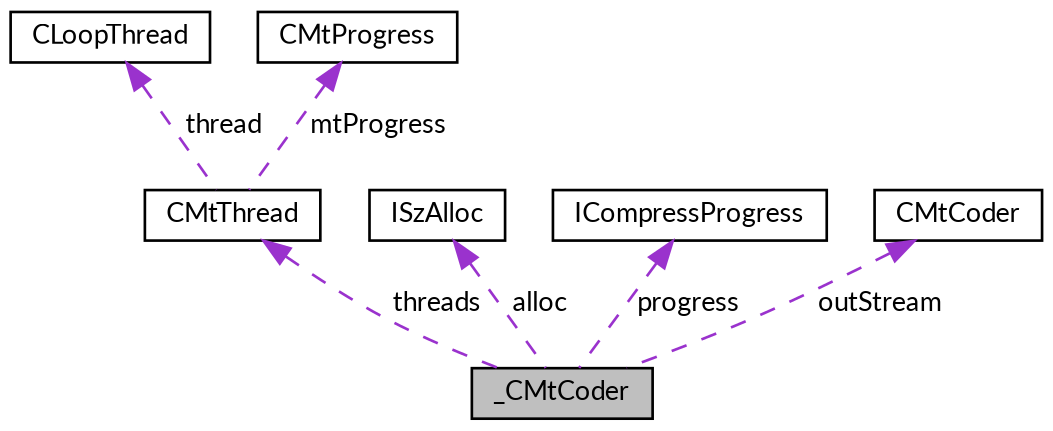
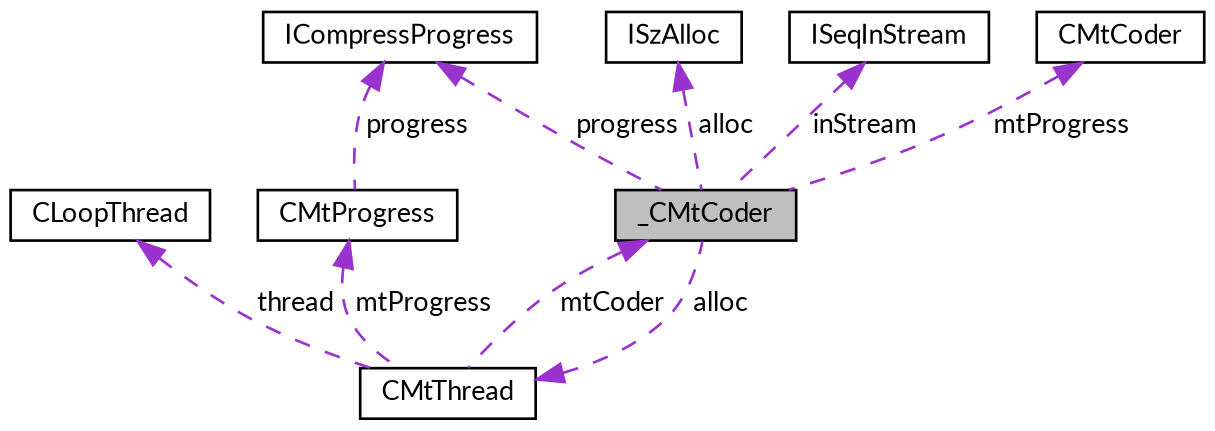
node "ISeqInStream": added
edge "CMtProgress" -> "ICompressProgress": added, label "progress"
edge "CMtThread" -> "_CMtCoder": added, label "mtCoder"
edge "_CMtCoder" -> "CMtThread": label " threads" -> " alloc"
edge "_CMtCoder" -> "CMtCoder": label " outStream" -> " mtProgress"
